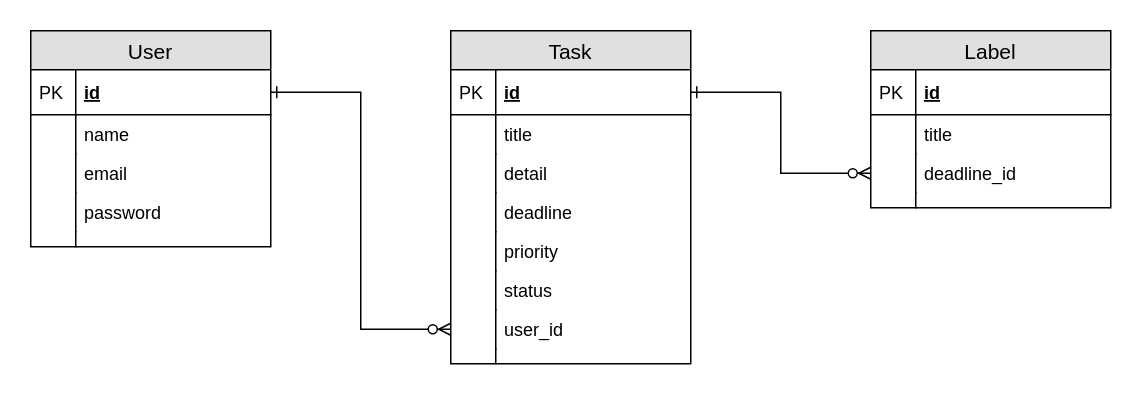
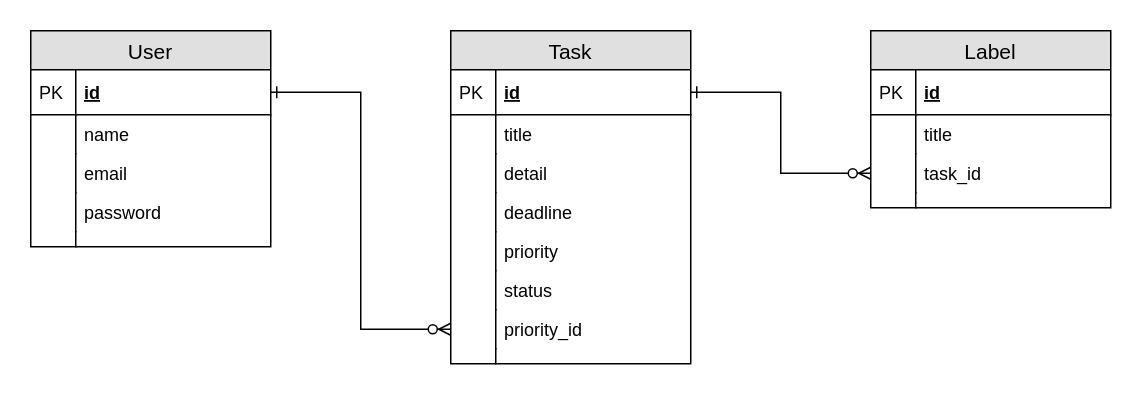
node "deadline_id": label "deadline_id" -> "task_id"
node "user_id": label "user_id" -> "priority_id"
